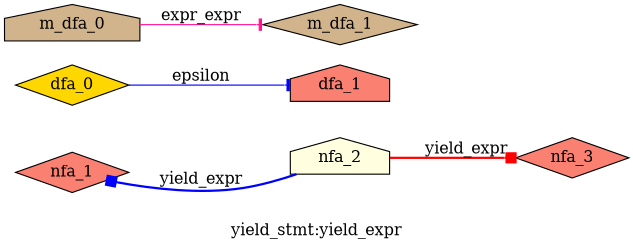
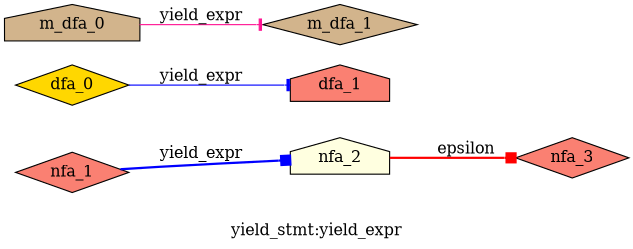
edge "m_dfa_0" -> "m_dfa_1": label "expr_expr" -> "yield_expr"
edge "dfa_0" -> "dfa_1": label "epsilon" -> "yield_expr"
edge "nfa_2" -> "nfa_3": label "yield_expr" -> "epsilon"
edge "nfa_2" -> "nfa_1": reversed
